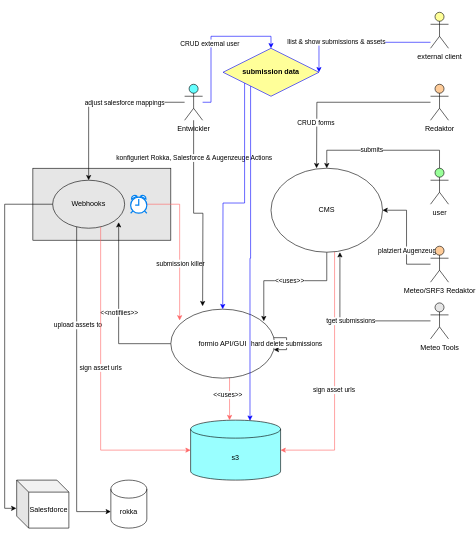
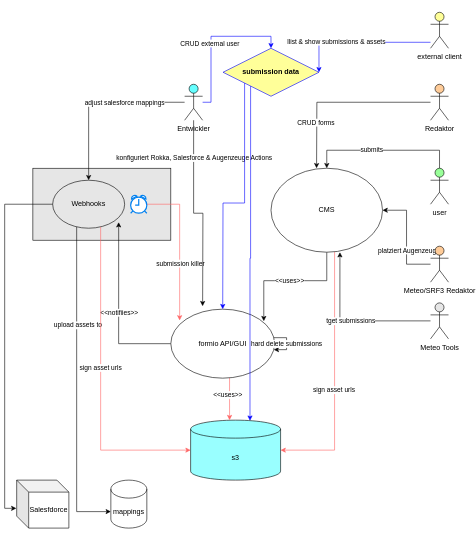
node "rokka": label "rokka" -> "mappings"
